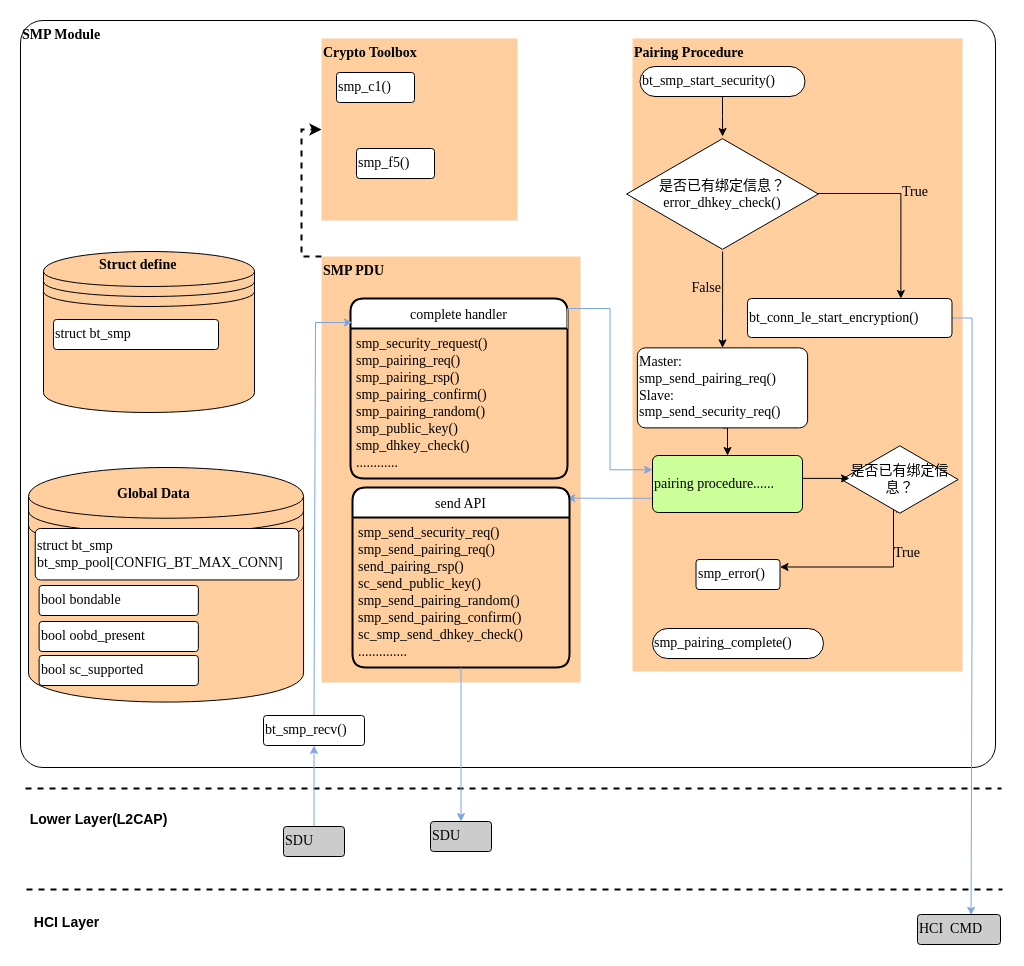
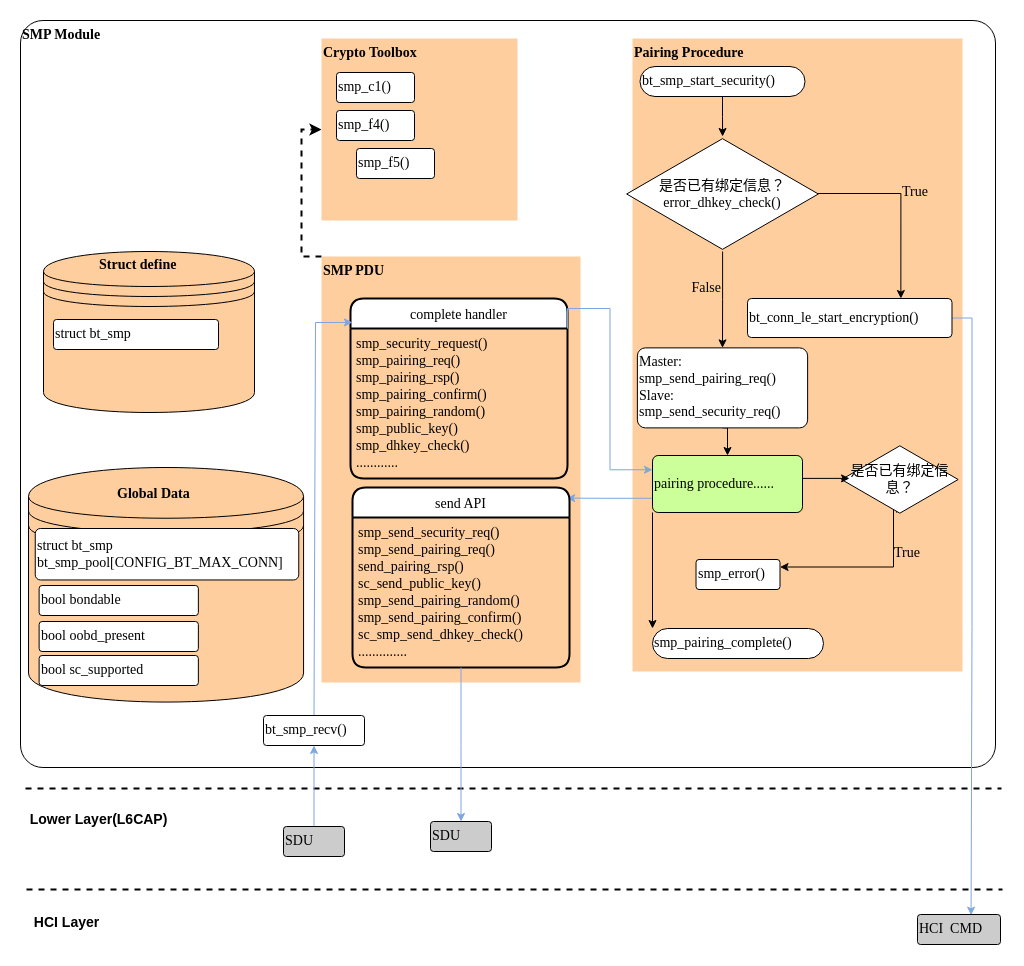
node "smp_f4()": added
edge "pairing procedure......" -> "smp_pairing_complete()": added
node "Lower Layer(L2CAP)": label "Lower Layer(L2CAP)" -> "Lower Layer(L6CAP)"
